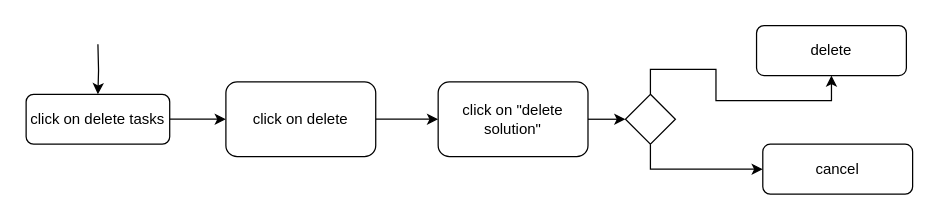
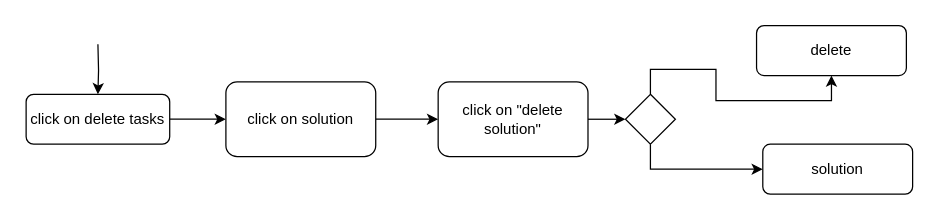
node "click on delete": label "click on delete" -> "click on solution"
node "cancel": label "cancel" -> "solution"
